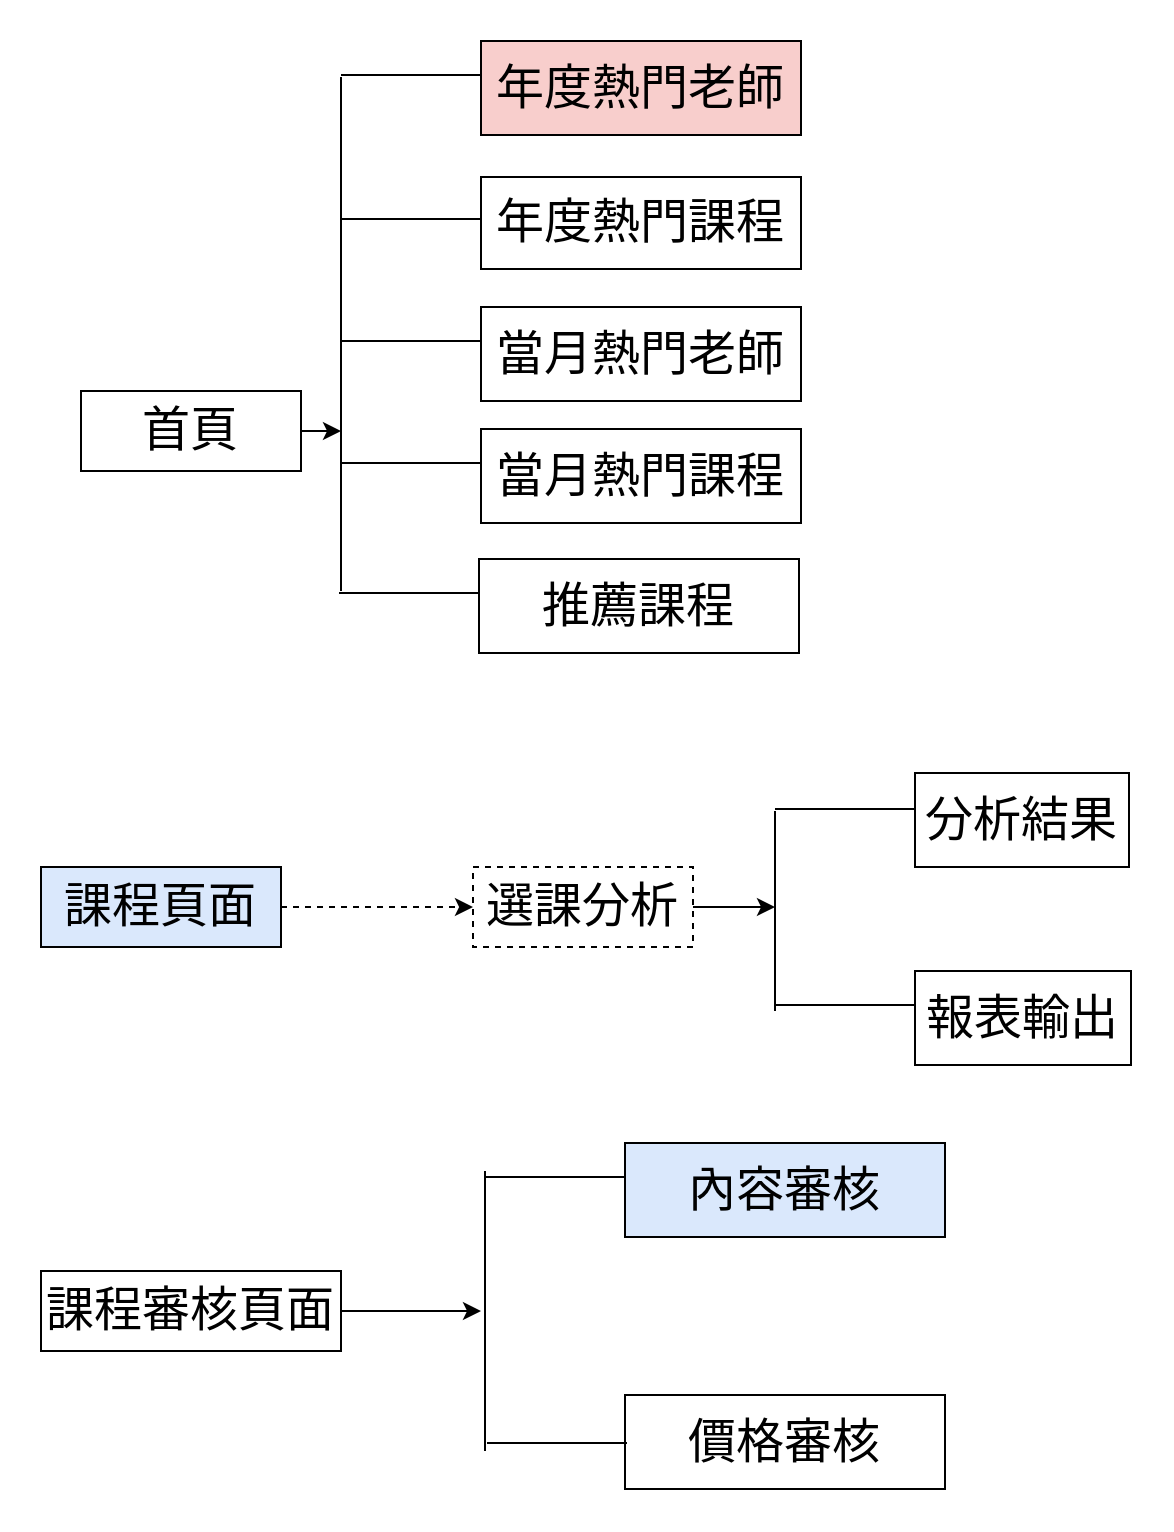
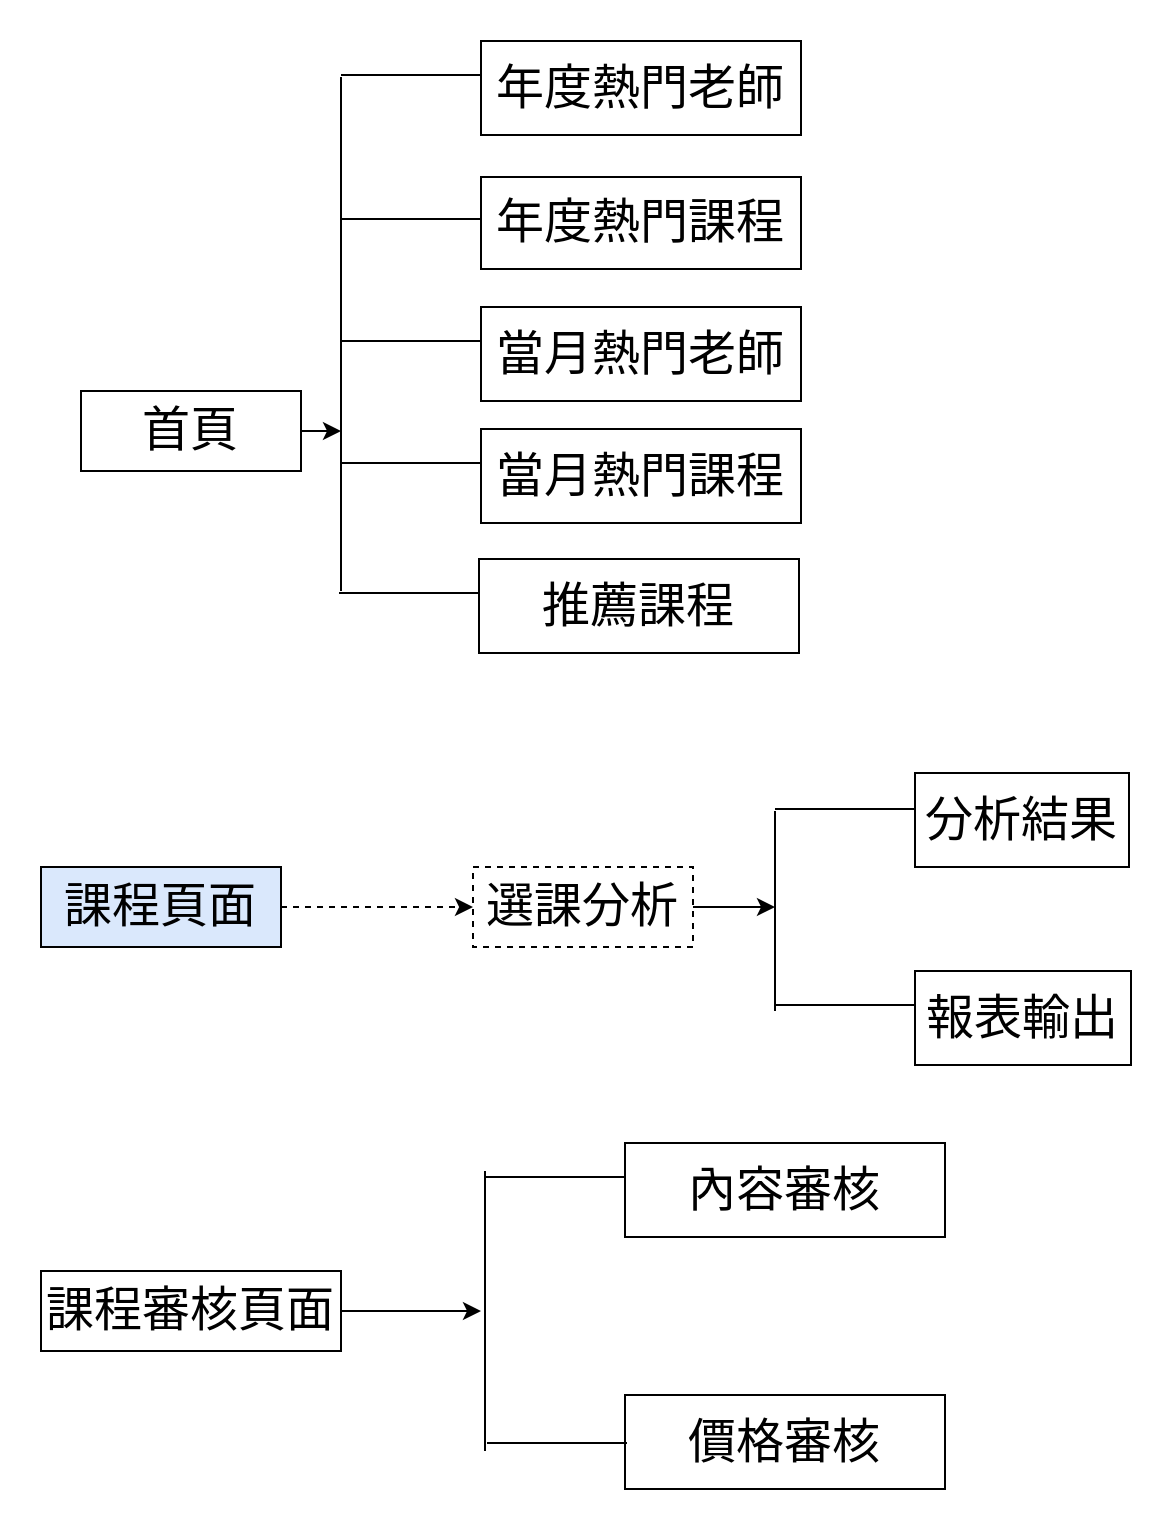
node "年度熱門老師": fillcolor #f8cecc -> #ffffff
node "內容審核": fillcolor #dae8fc -> #ffffff
